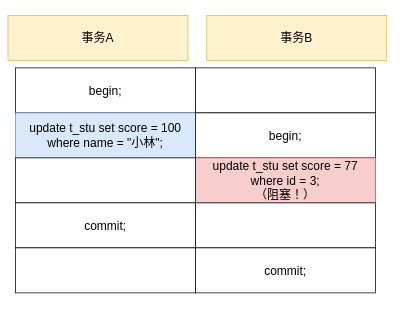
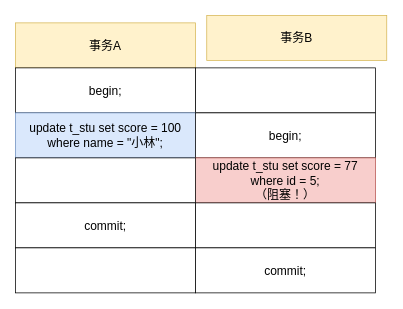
node "事务A": moved (98, 38) -> (105, 45)
node "update t_stu set score = 77 where id = 3; （阻塞！）": label "update t_stu set score = 77 where id = 3; （阻塞！）" -> "update t_stu set score = 77 where id = 5; （阻塞！）"
